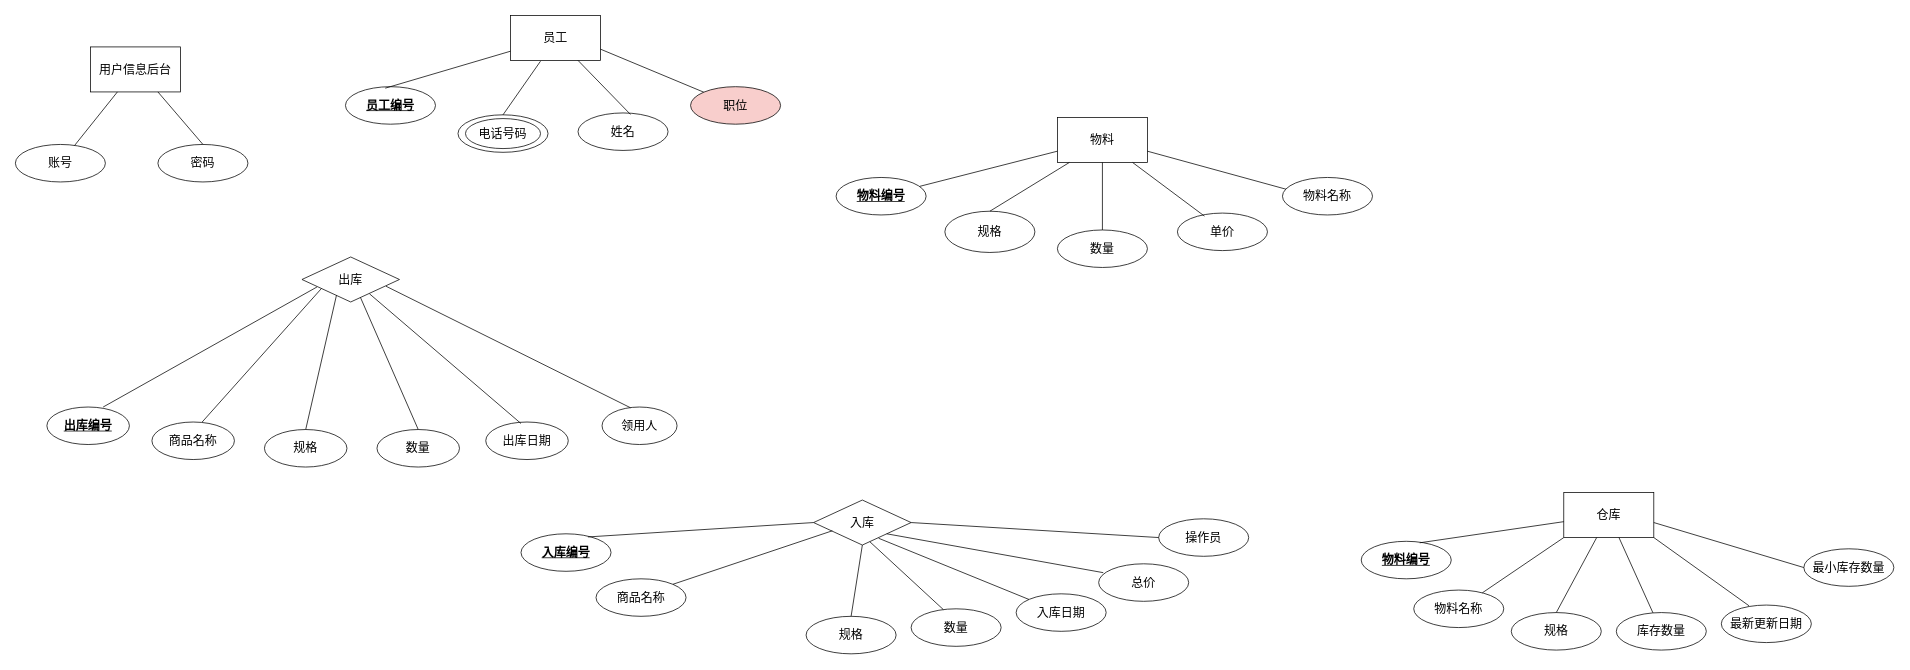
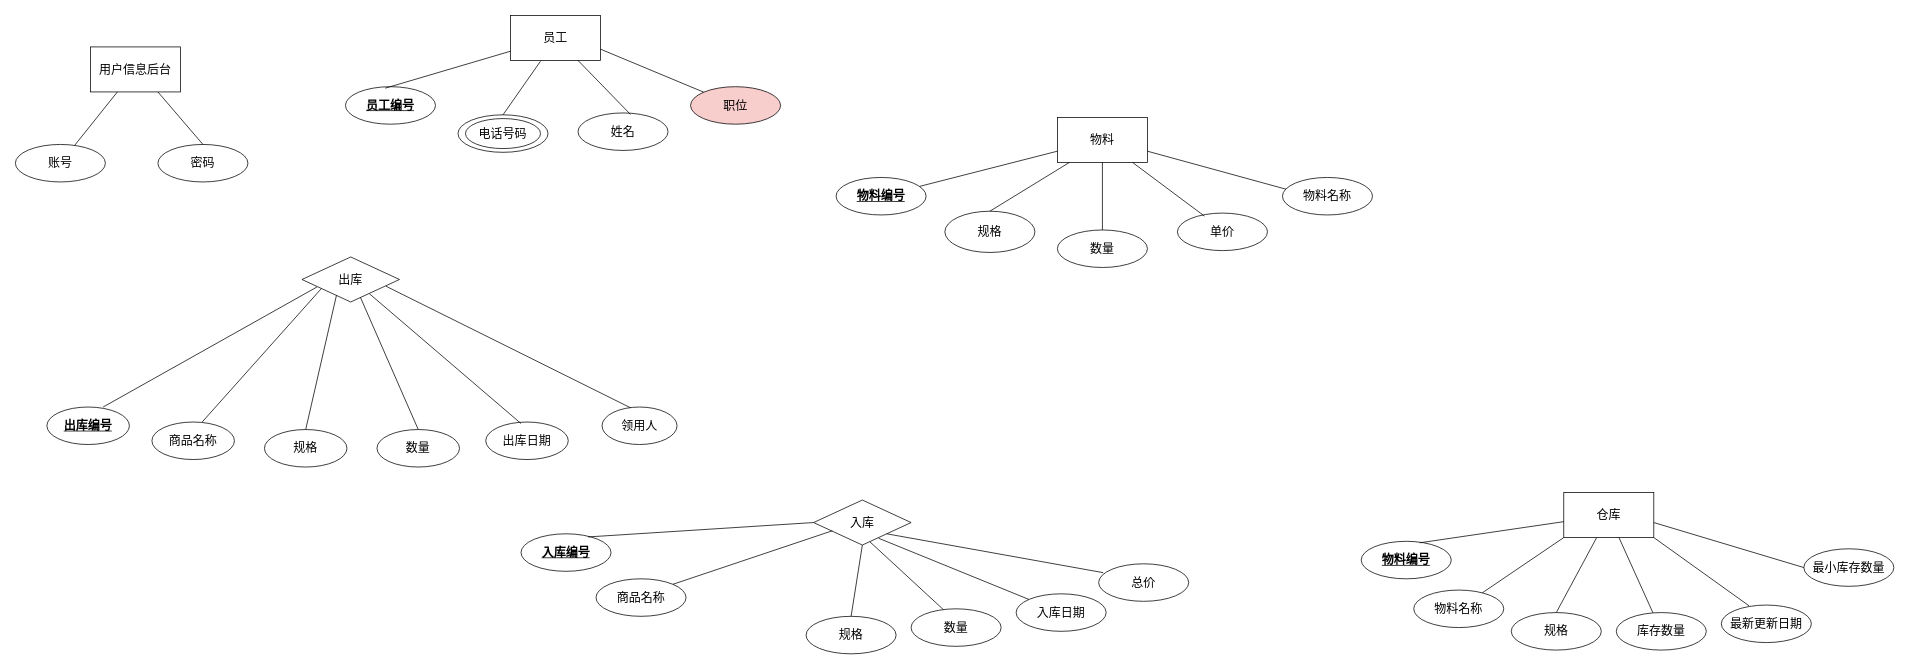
edge "入库" -- "操作员": removed
node "操作员": removed
